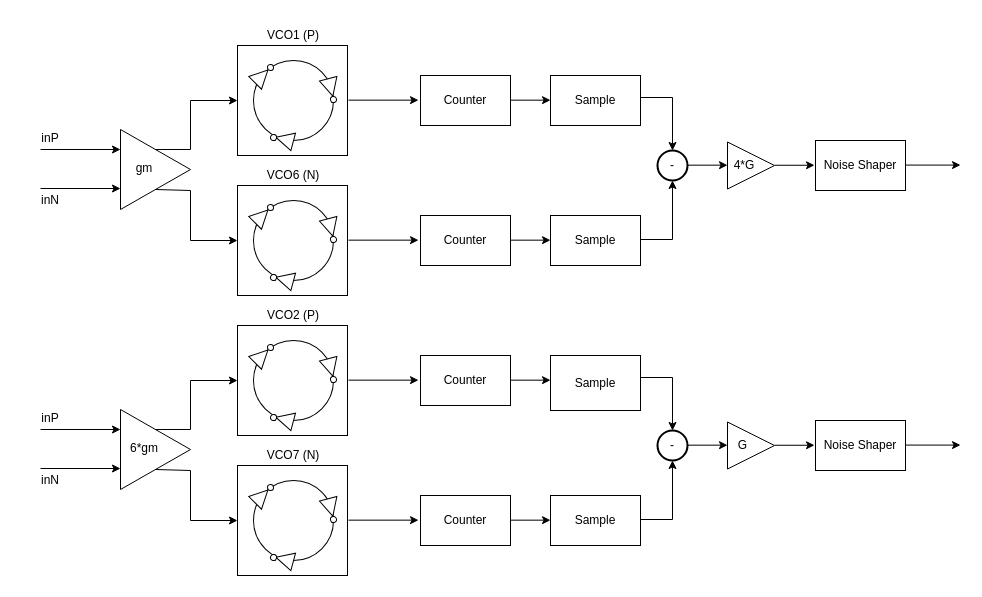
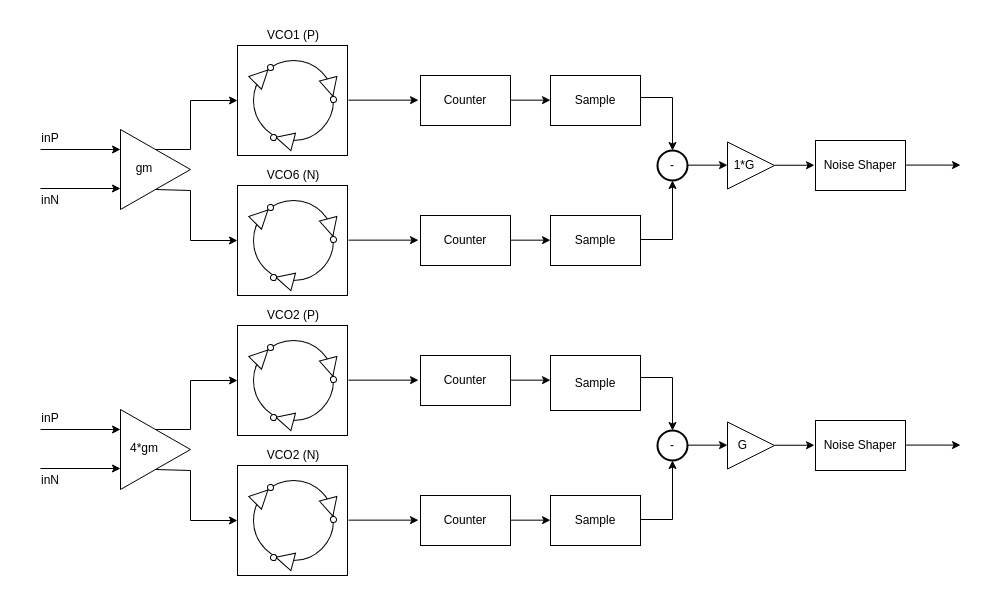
node "4*G": label "4*G" -> "1*G"
node "6*gm": label "6*gm" -> "4*gm"
node "VCO7 (N)": label "VCO7 (N)" -> "VCO2 (N)"
